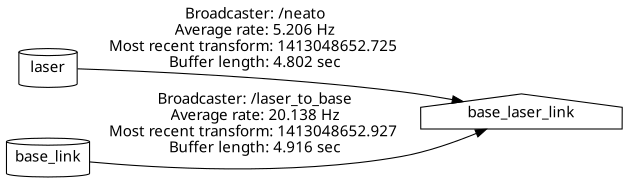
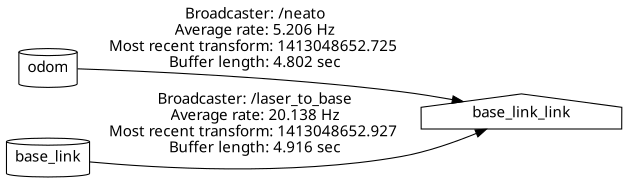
node "laser": label "laser" -> "odom"
node "base_laser_link": label "base_laser_link" -> "base_link_link"
